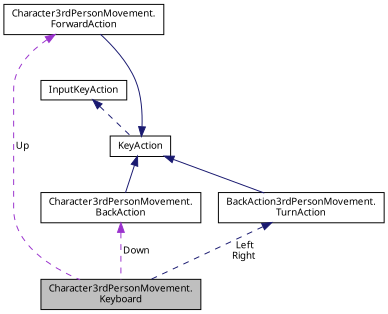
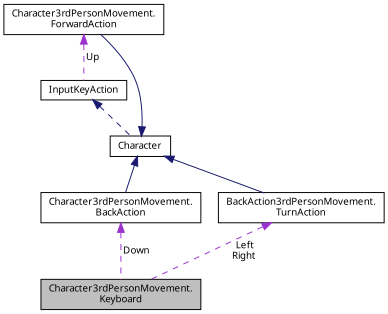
node "KeyAction": label "KeyAction" -> "Character"
edge "Character3rdPersonMovement. Keyboard" -> "Character3rdPersonMovement. ForwardAction": now "InputKeyAction" -> "Character3rdPersonMovement. ForwardAction"
edge "Character3rdPersonMovement. Keyboard" -> "BackAction3rdPersonMovement. TurnAction": color midnightblue -> darkorchid3
